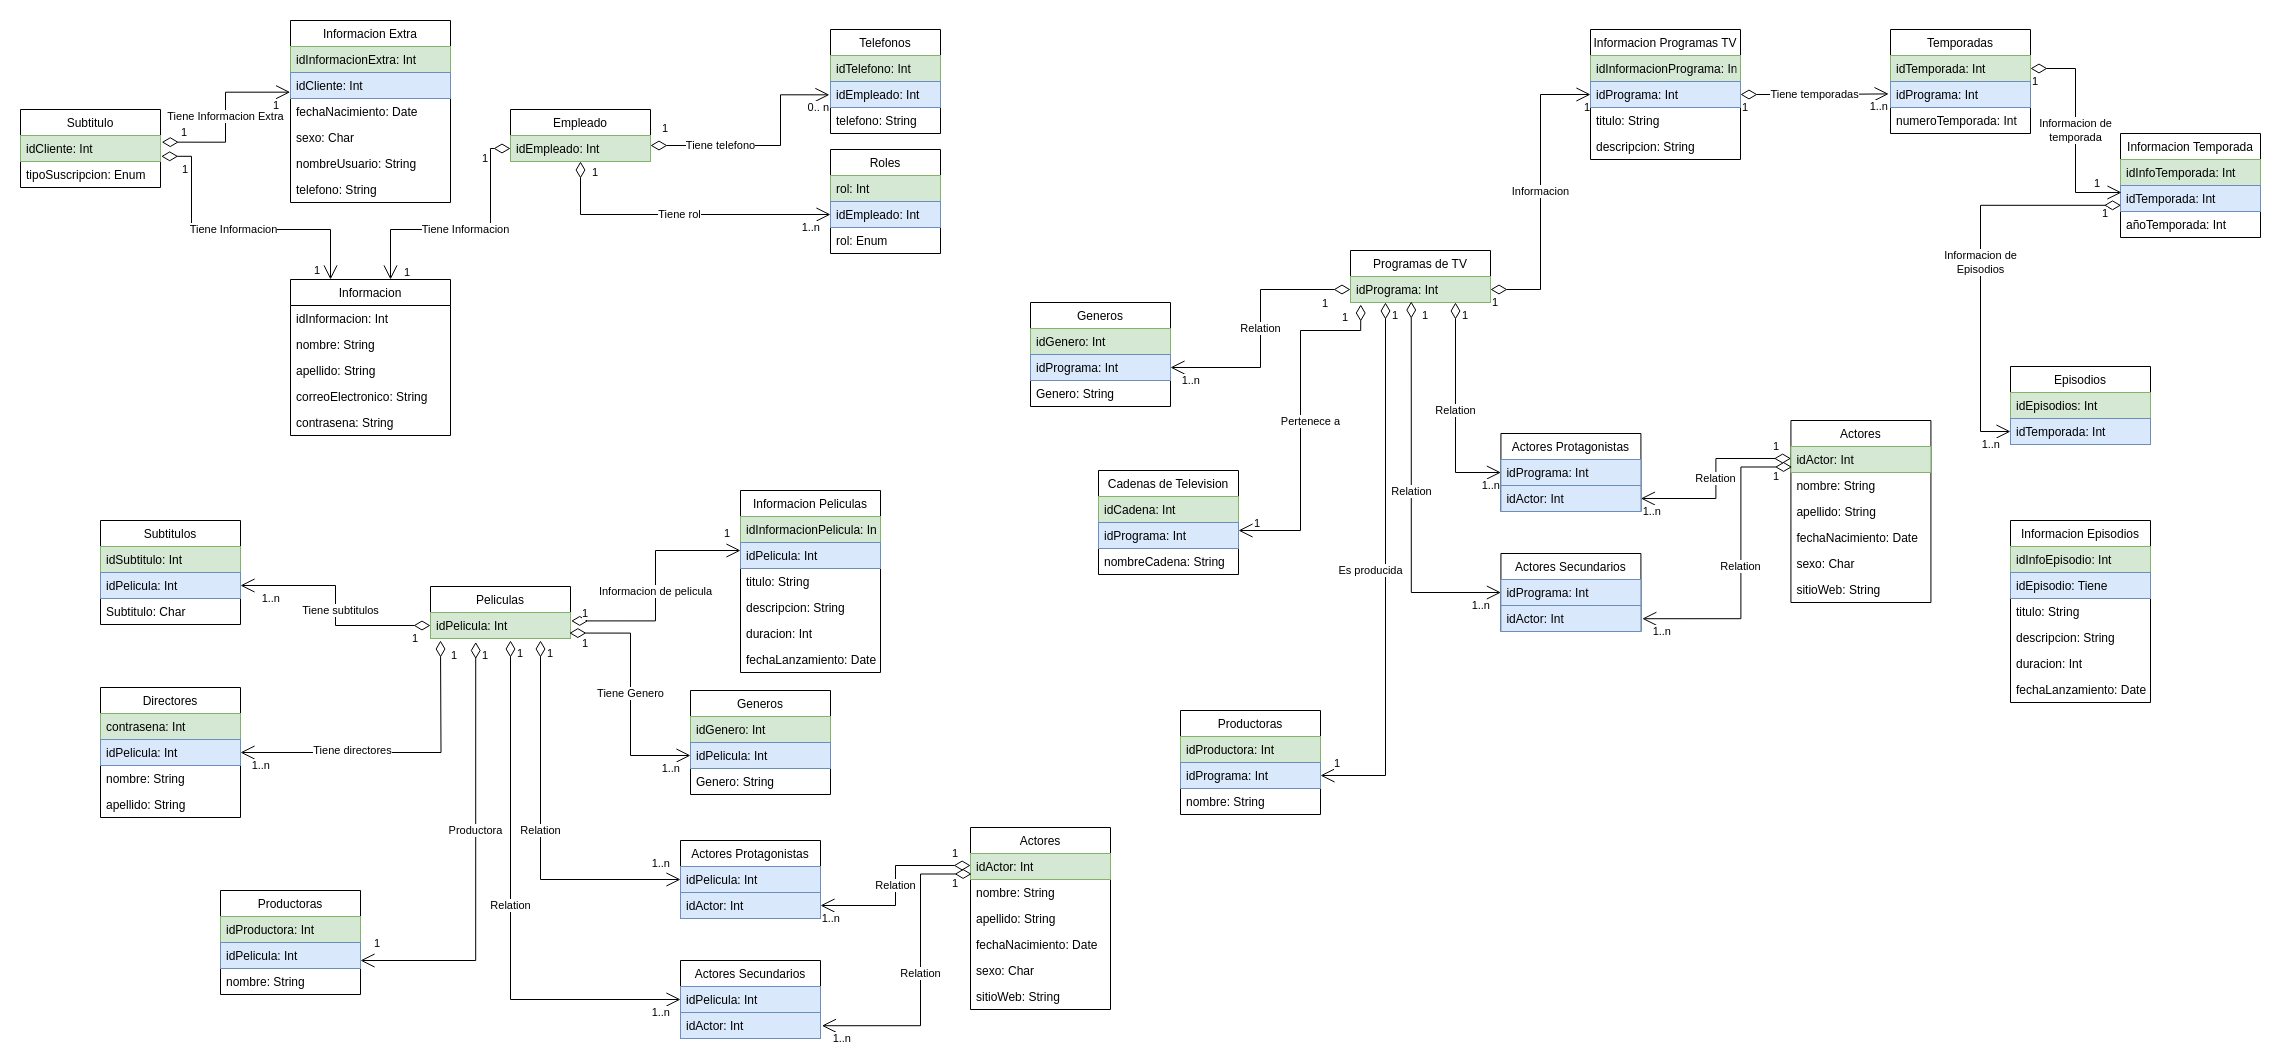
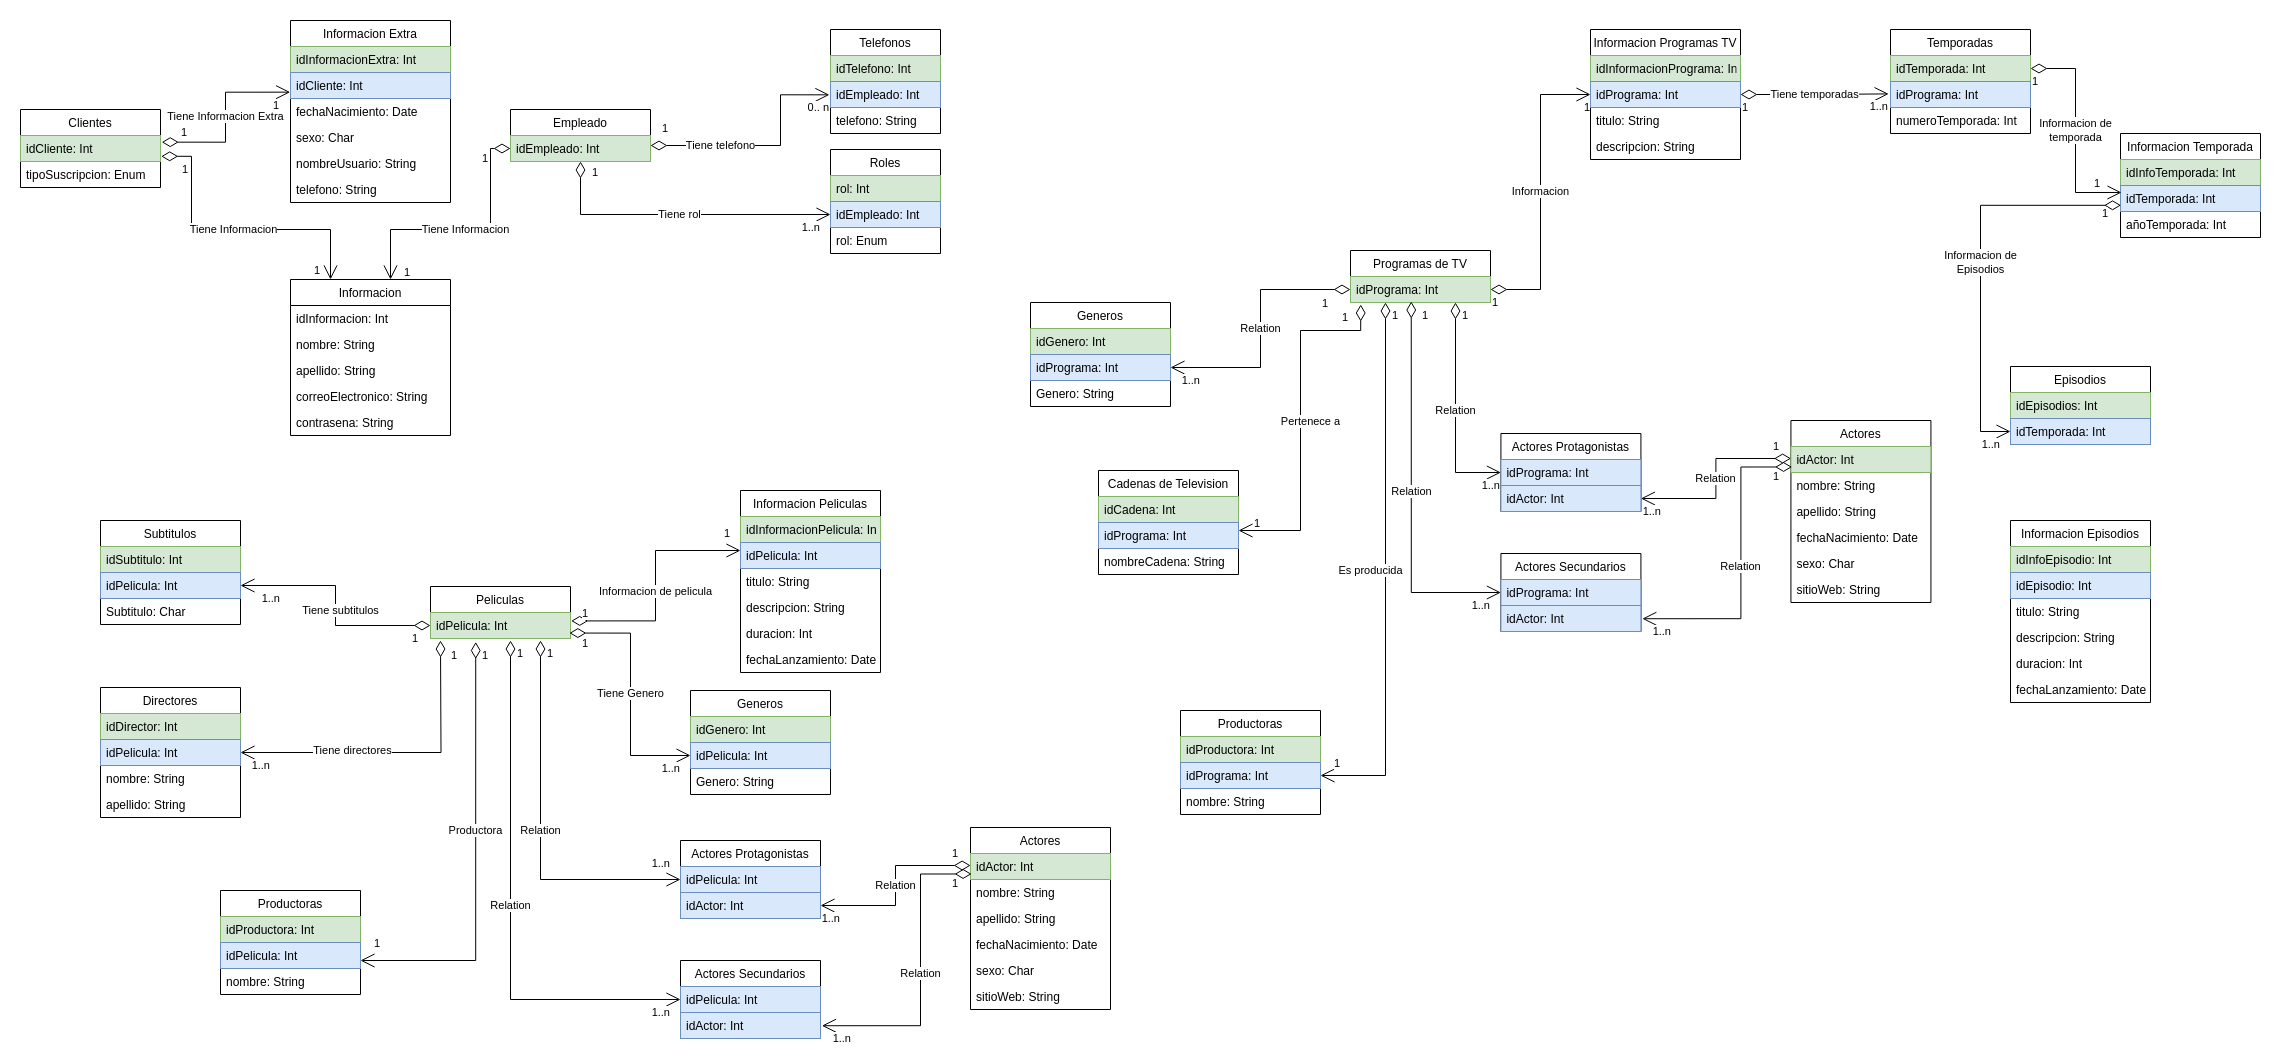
node "Subtitulo": label "Subtitulo" -> "Clientes"
node "idEpisodio: Tiene": label "idEpisodio: Tiene" -> "idEpisodio: Int"
node "contrasena: Int": label "contrasena: Int" -> "idDirector: Int"
